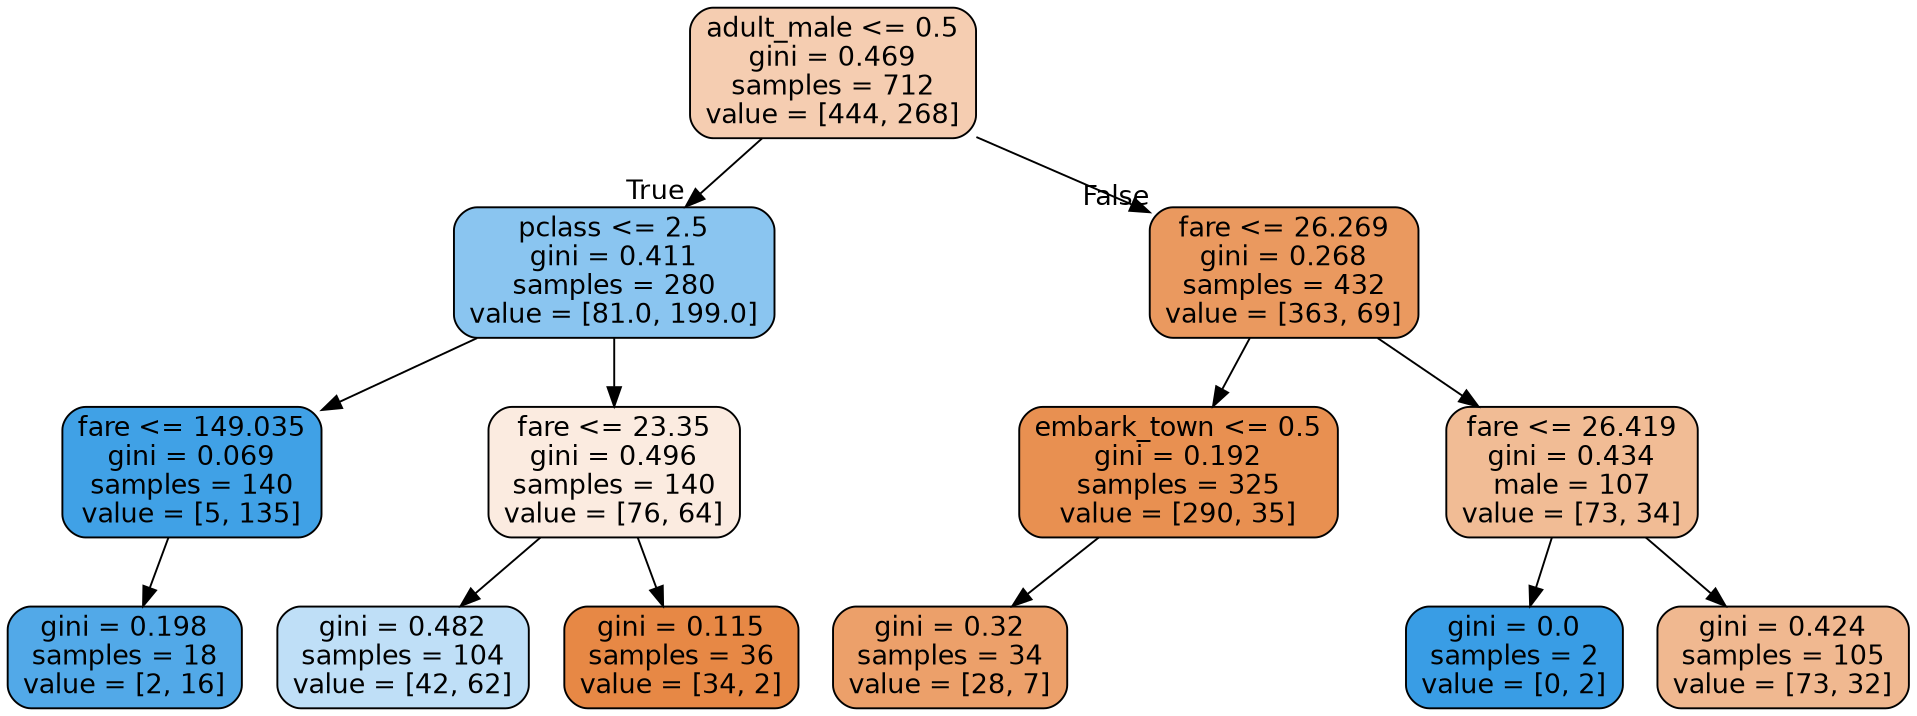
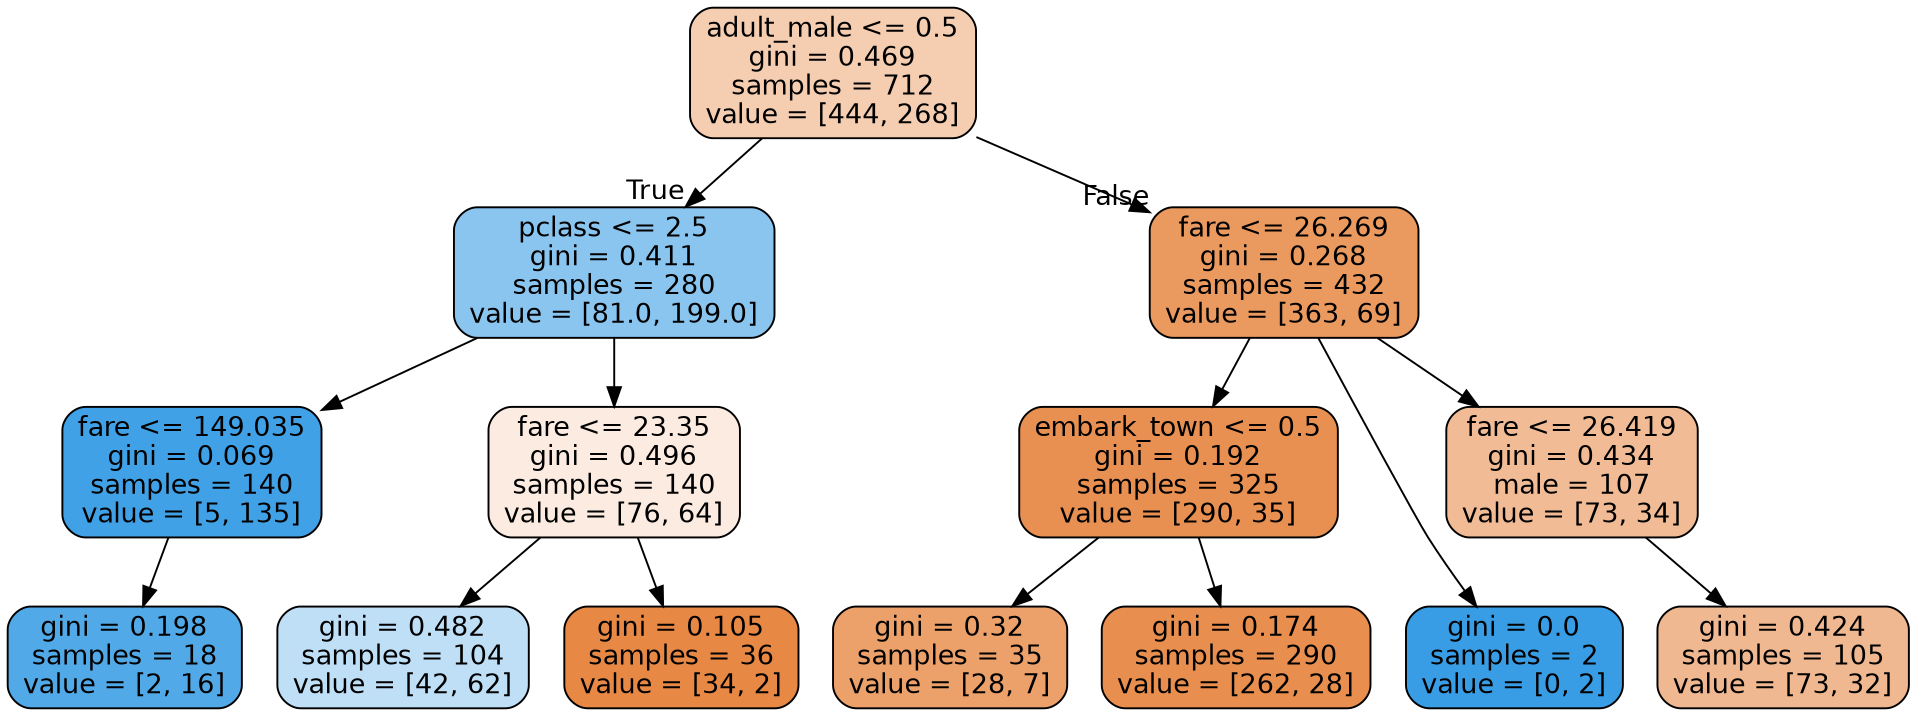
edge "fare <= 26.419 gini = 0.434 male = 107 value = [73, 34]" -> "gini = 0.0 samples = 2 value = [0, 2]": now "fare <= 26.269 gini = 0.268 samples = 432 value = [363, 69]" -> "gini = 0.0 samples = 2 value = [0, 2]"
node "gini = 0.115 samples = 36 value = [34, 2]": label "gini = 0.115 samples = 36 value = [34, 2]" -> "gini = 0.105 samples = 36 value = [34, 2]"
node "gini = 0.32 samples = 34 value = [28, 7]": label "gini = 0.32 samples = 34 value = [28, 7]" -> "gini = 0.32 samples = 35 value = [28, 7]"
node "gini = 0.174 samples = 290 value = [262, 28]": added
